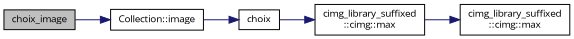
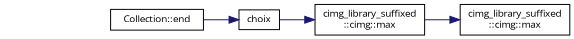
node "choix_image": removed
node "Collection::image": label "Collection::image" -> "Collection::end"
